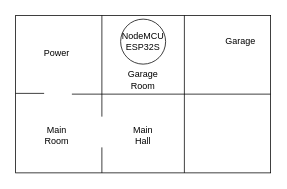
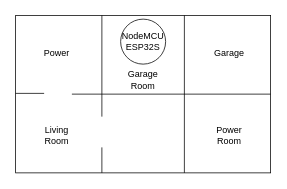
node "Garage": moved (240, 42) -> (229, 53)
node "Main Room": label "Main Room" -> "Living Room"
node "Main Hall": removed
node "Power Room": added
